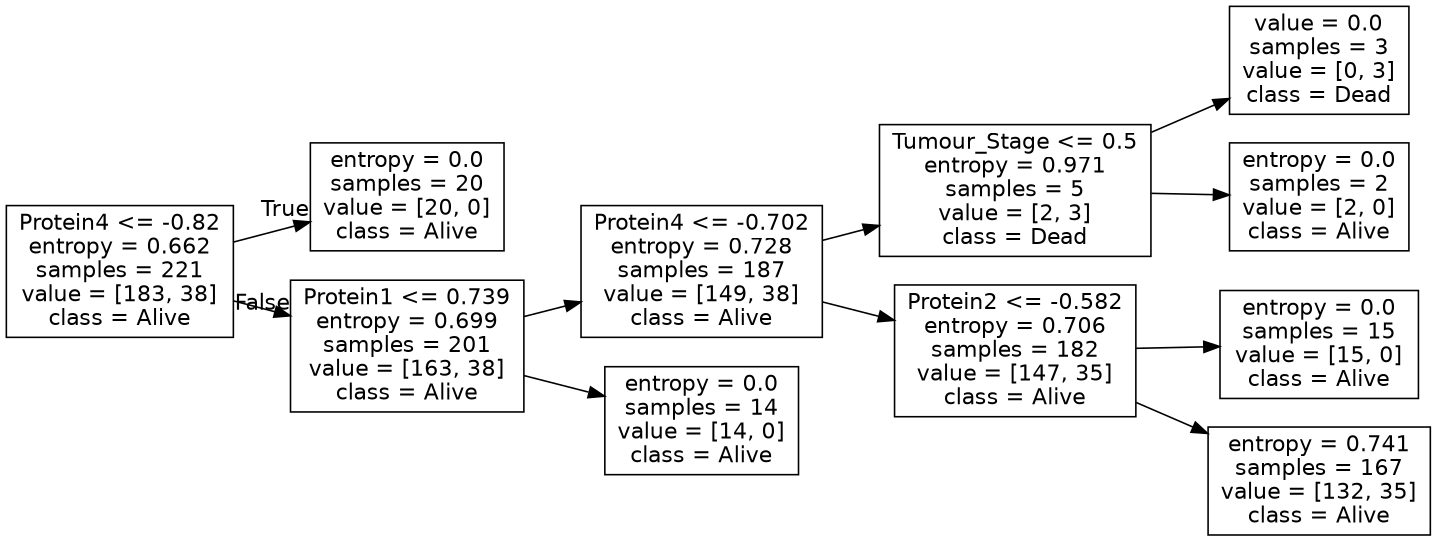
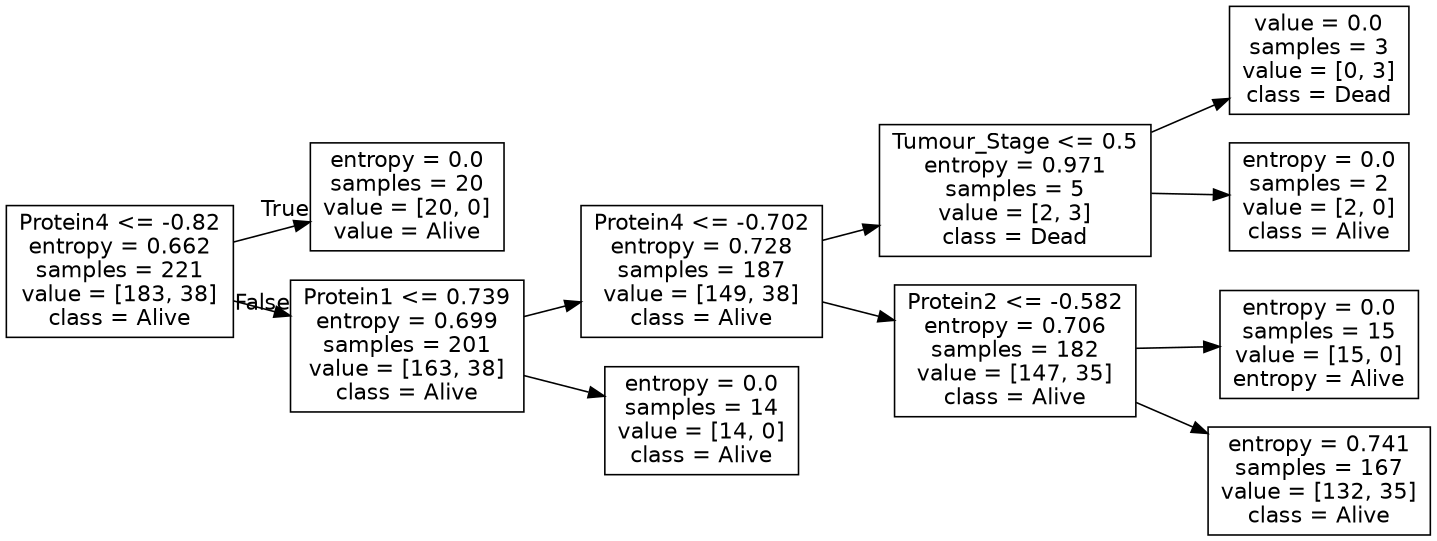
node "entropy = 0.0 samples = 20 value = [20, 0] class = Alive": label "entropy = 0.0 samples = 20 value = [20, 0] class = Alive" -> "entropy = 0.0 samples = 20 value = [20, 0] value = Alive"
node "entropy = 0.0 samples = 15 value = [15, 0] class = Alive": label "entropy = 0.0 samples = 15 value = [15, 0] class = Alive" -> "entropy = 0.0 samples = 15 value = [15, 0] entropy = Alive"
